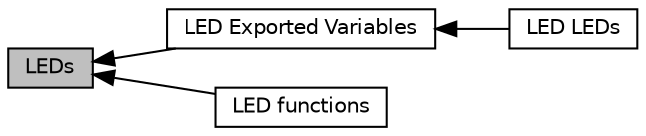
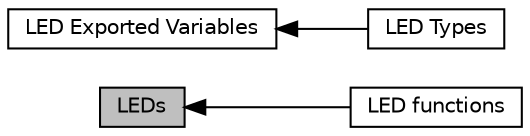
node "LED LEDs": label "LED LEDs" -> "LED Types"
edge "LED Exported Variables" -> "LEDs": removed
